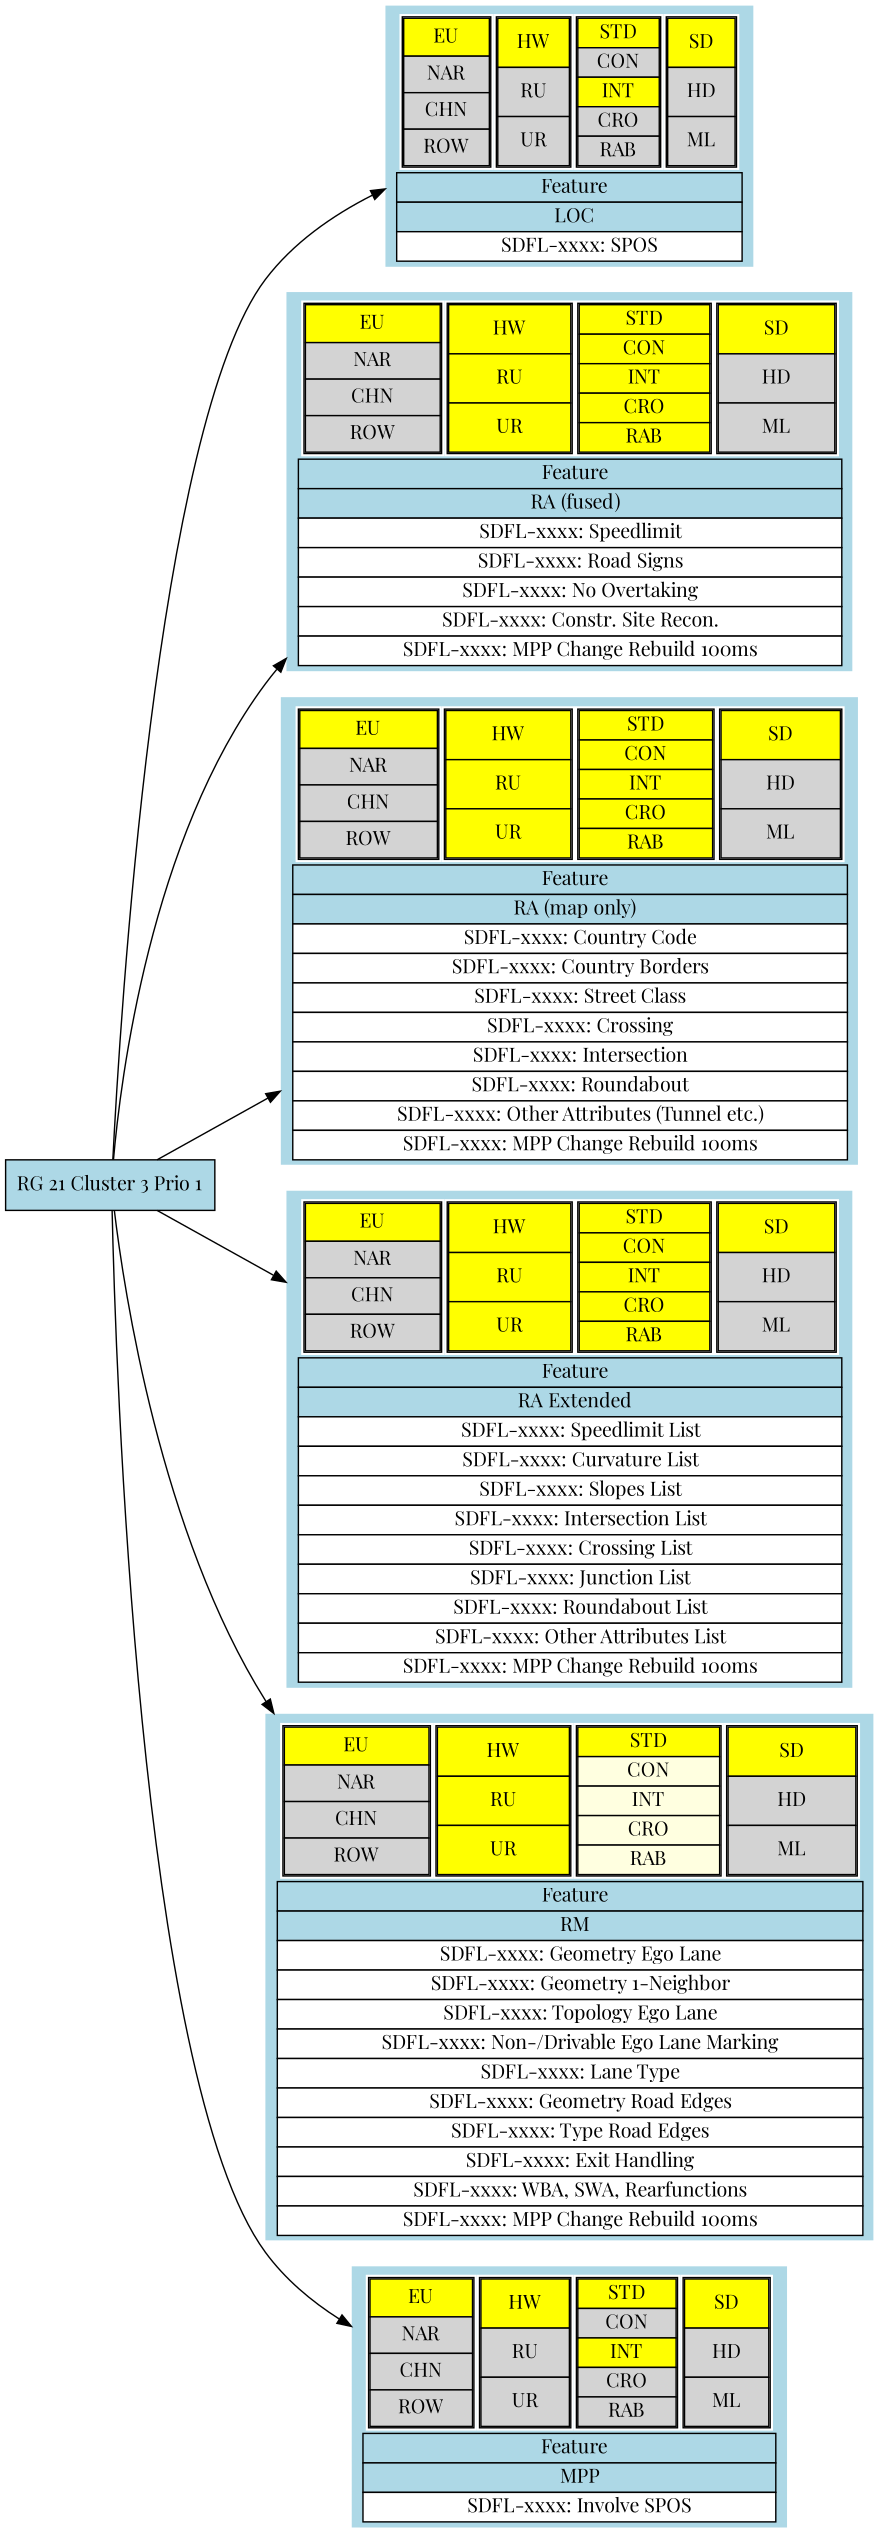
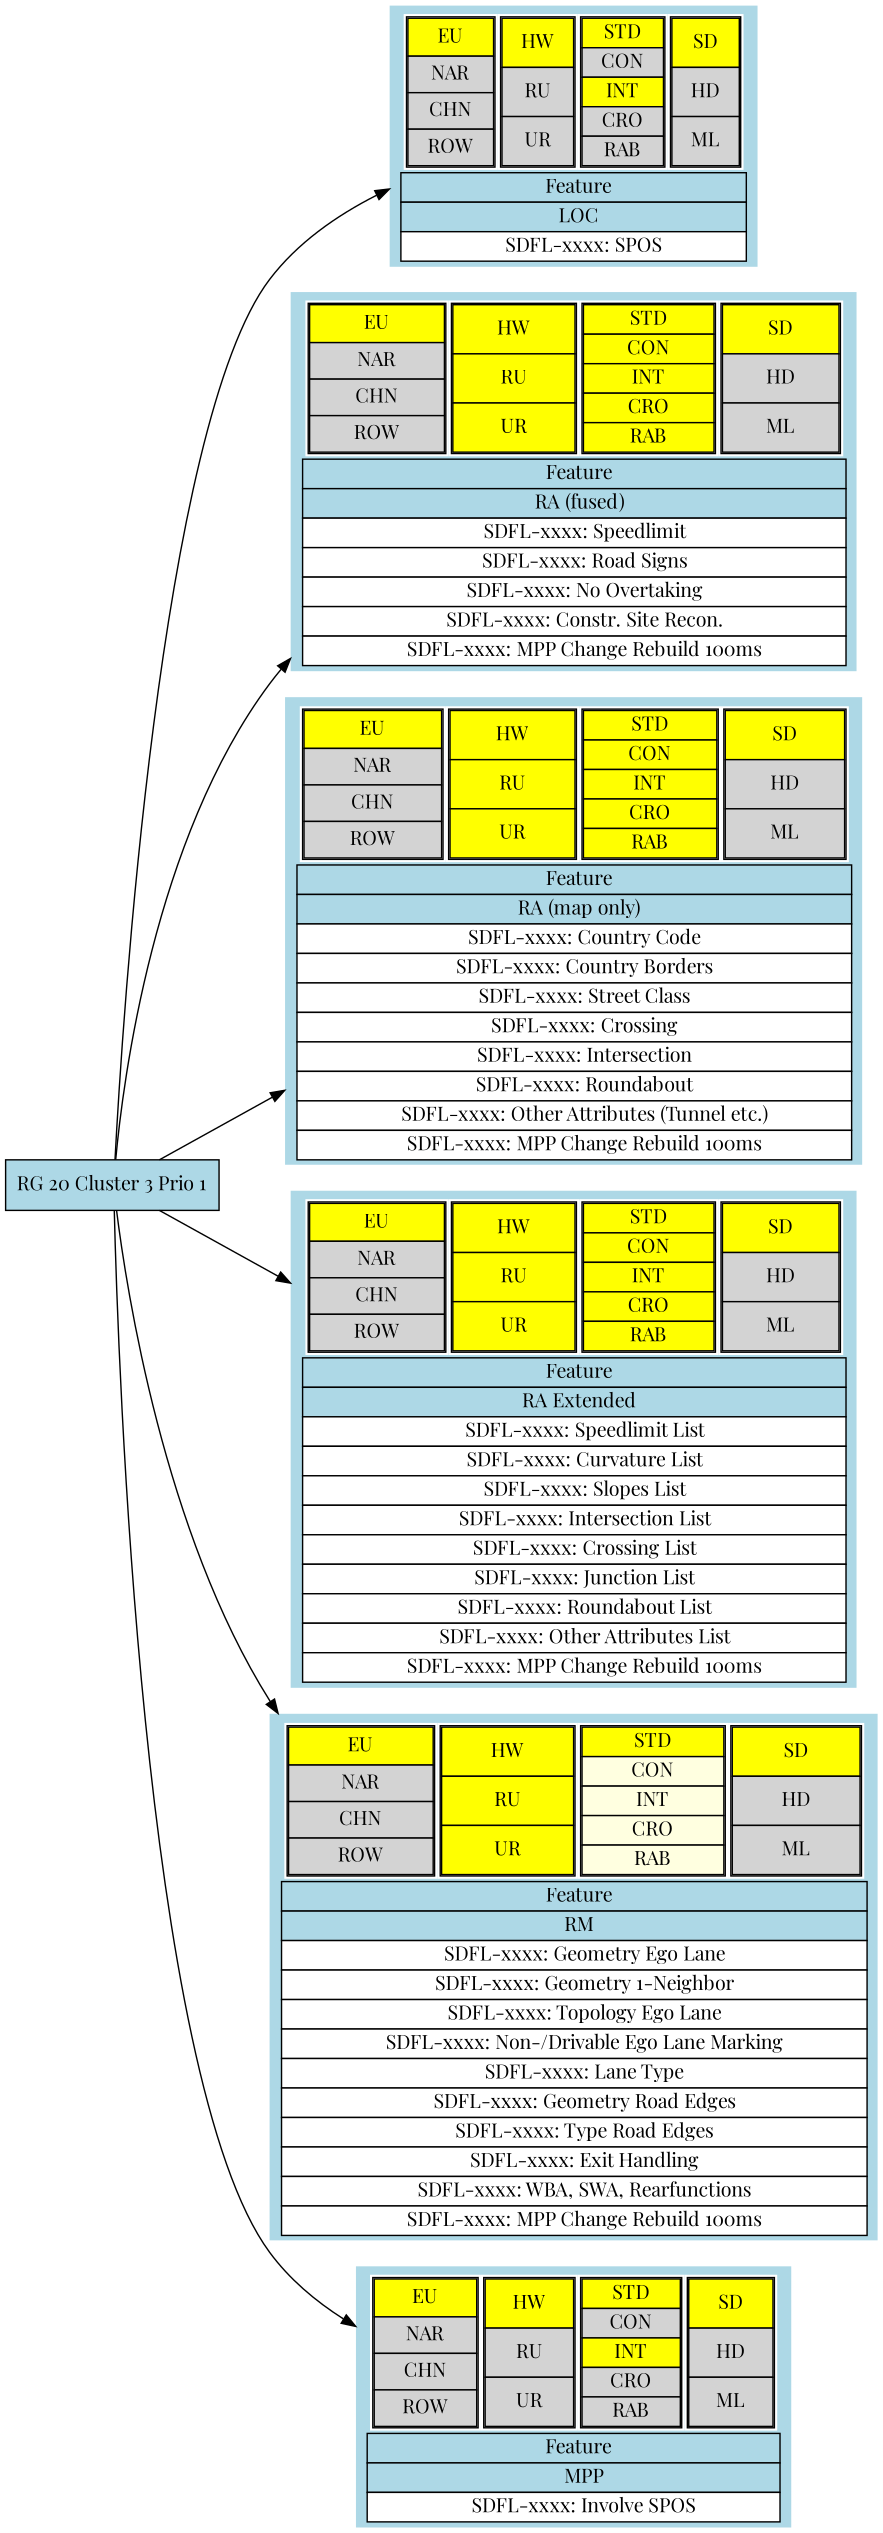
node "RG 21 Cluster 3 Prio 1": label "RG 21 Cluster 3 Prio 1" -> "RG 20 Cluster 3 Prio 1"
